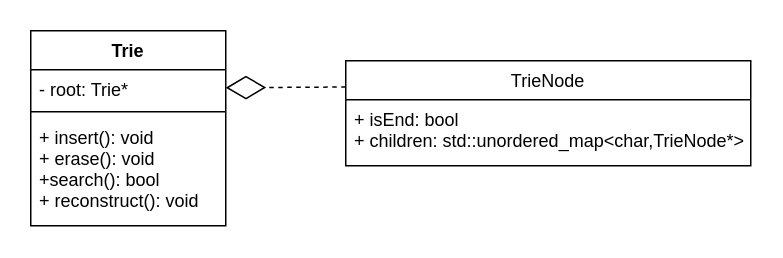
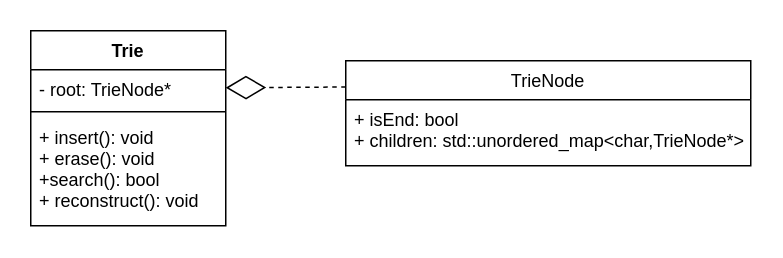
node "- root: Trie*": label "- root: Trie*" -> "- root: TrieNode*"
